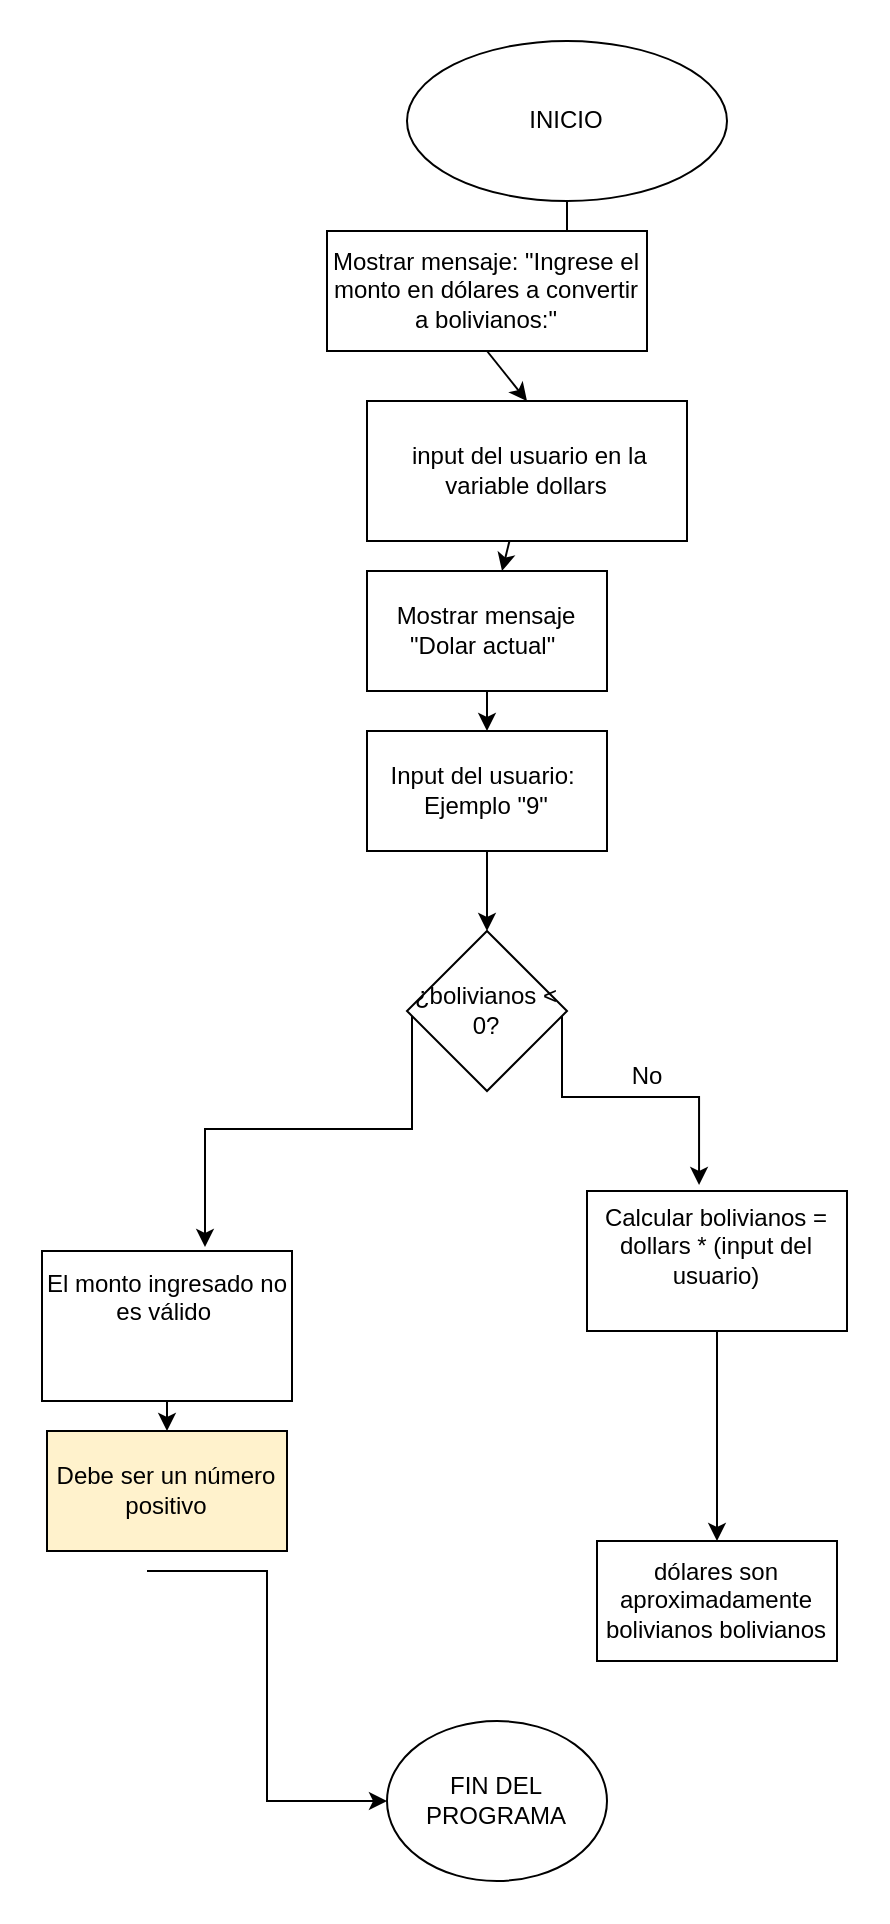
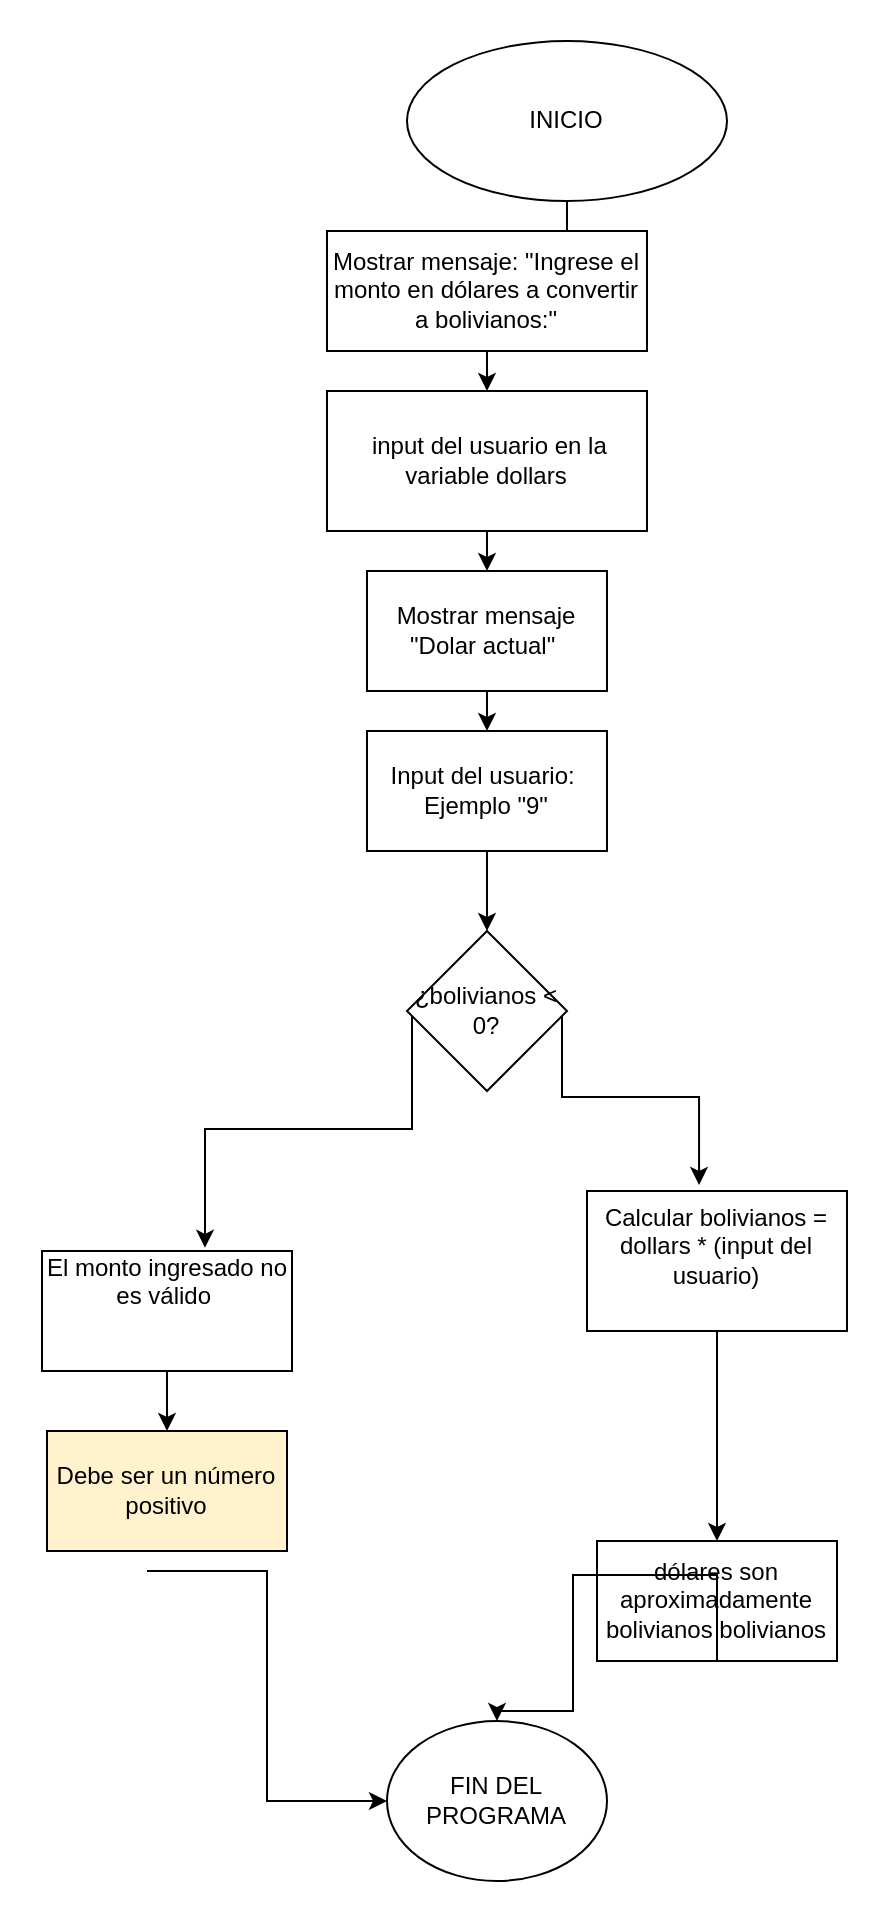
node "input del usuario en la variable dollars": moved (527, 471) -> (487, 461)
node "No": removed
node "El monto ingresado no es válido": size 250x150 -> 250x120
edge "dólares son aproximadamente bolivianos bolivianos" -> "FIN DEL PROGRAMA": added
